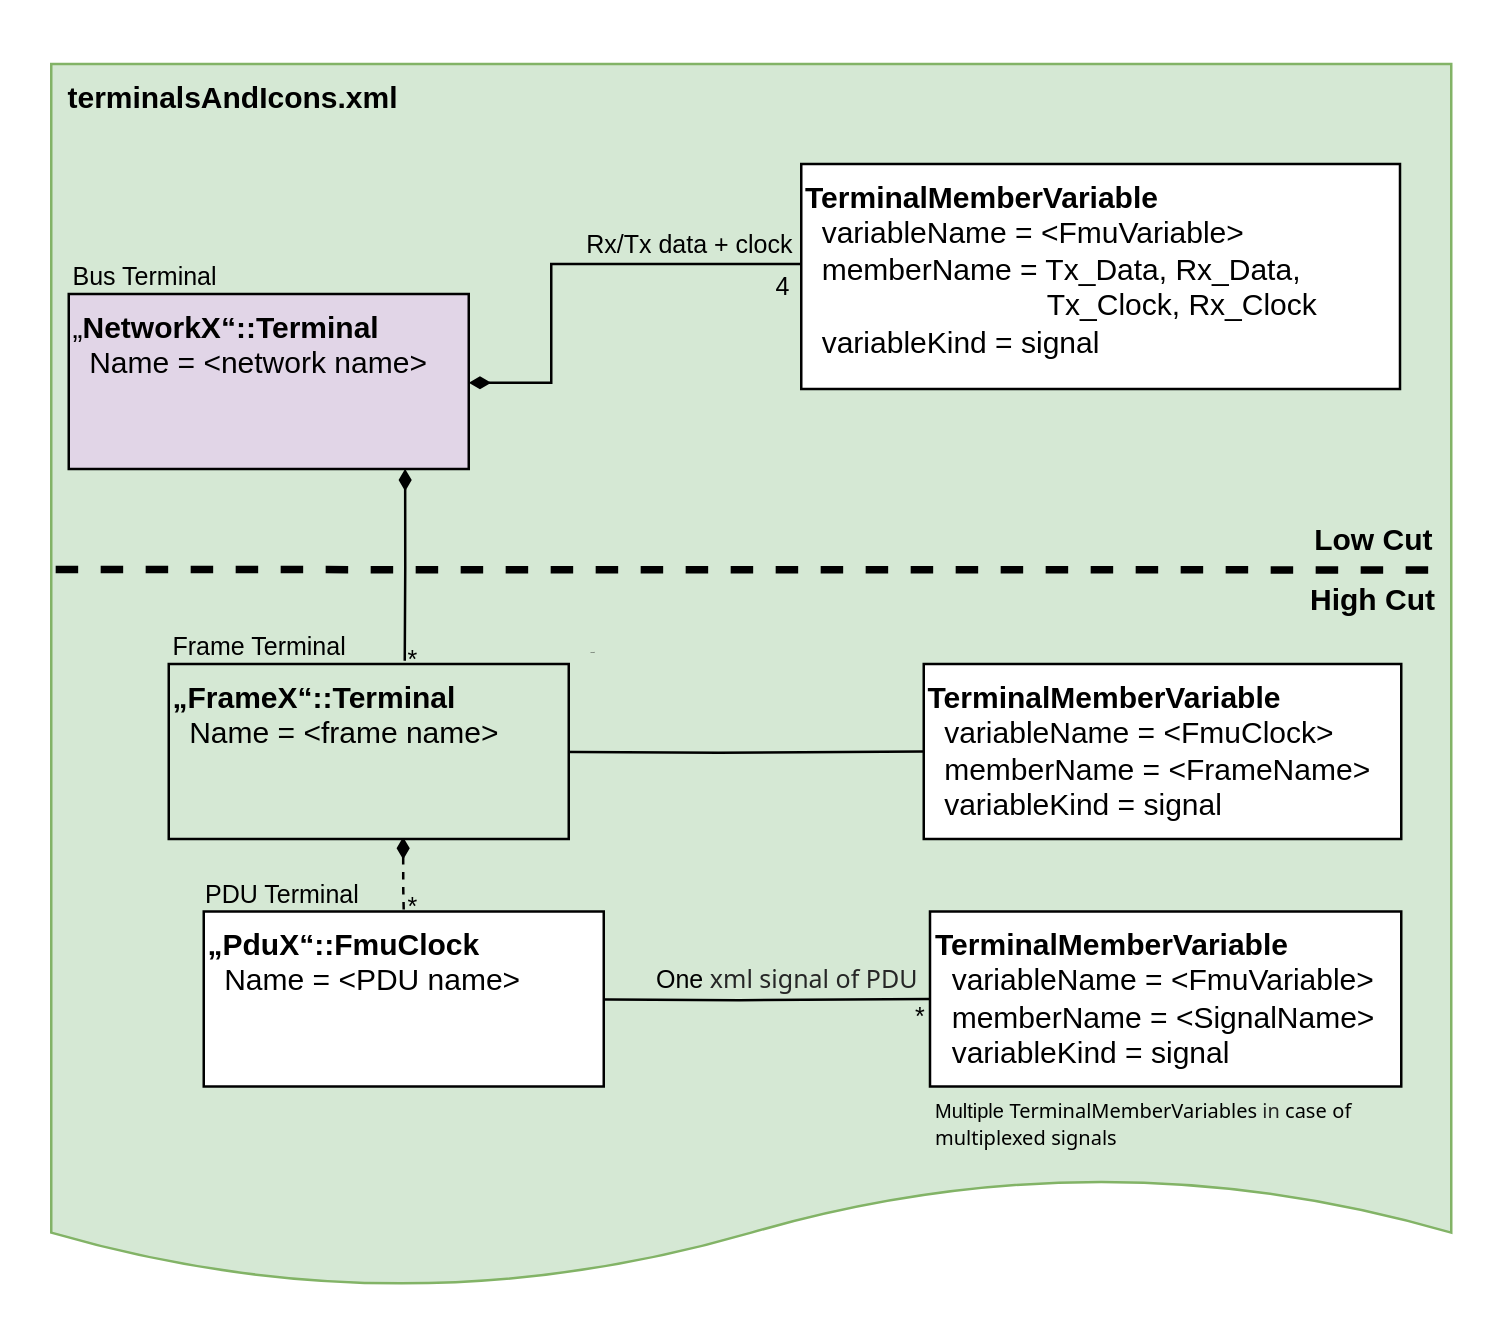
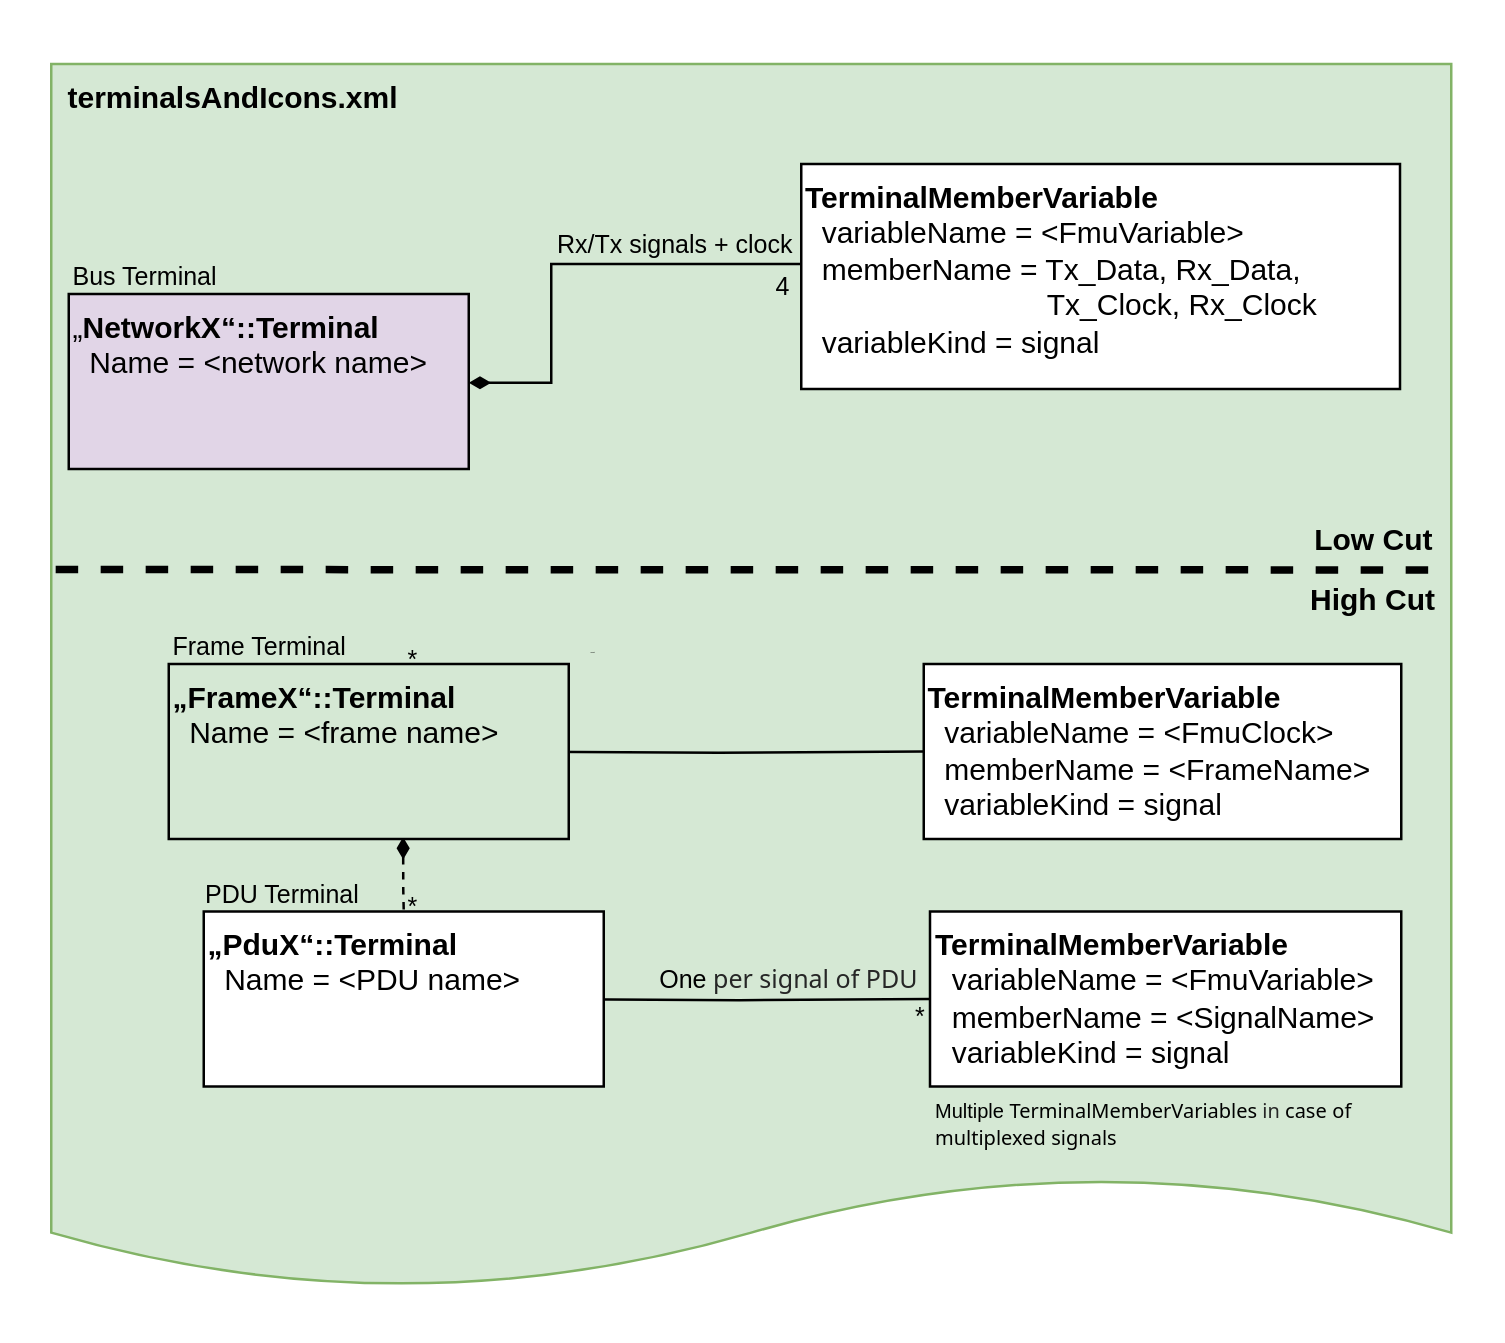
node "Rx/Tx data + clock": label "Rx/Tx data + clock" -> "Rx/Tx signals + clock"
edge "„FrameX“::Terminal Name = <frame name>" -> "„NetworkX“::Terminal Name = <network name>": removed
node "„PduX“::FmuClock Name = <PDU name>": label "„PduX“::FmuClock Name = <PDU name>" -> "„PduX“::Terminal Name = <PDU name>"
node "One xml signal of PDU": label "One xml signal of PDU" -> "One per signal of PDU"
